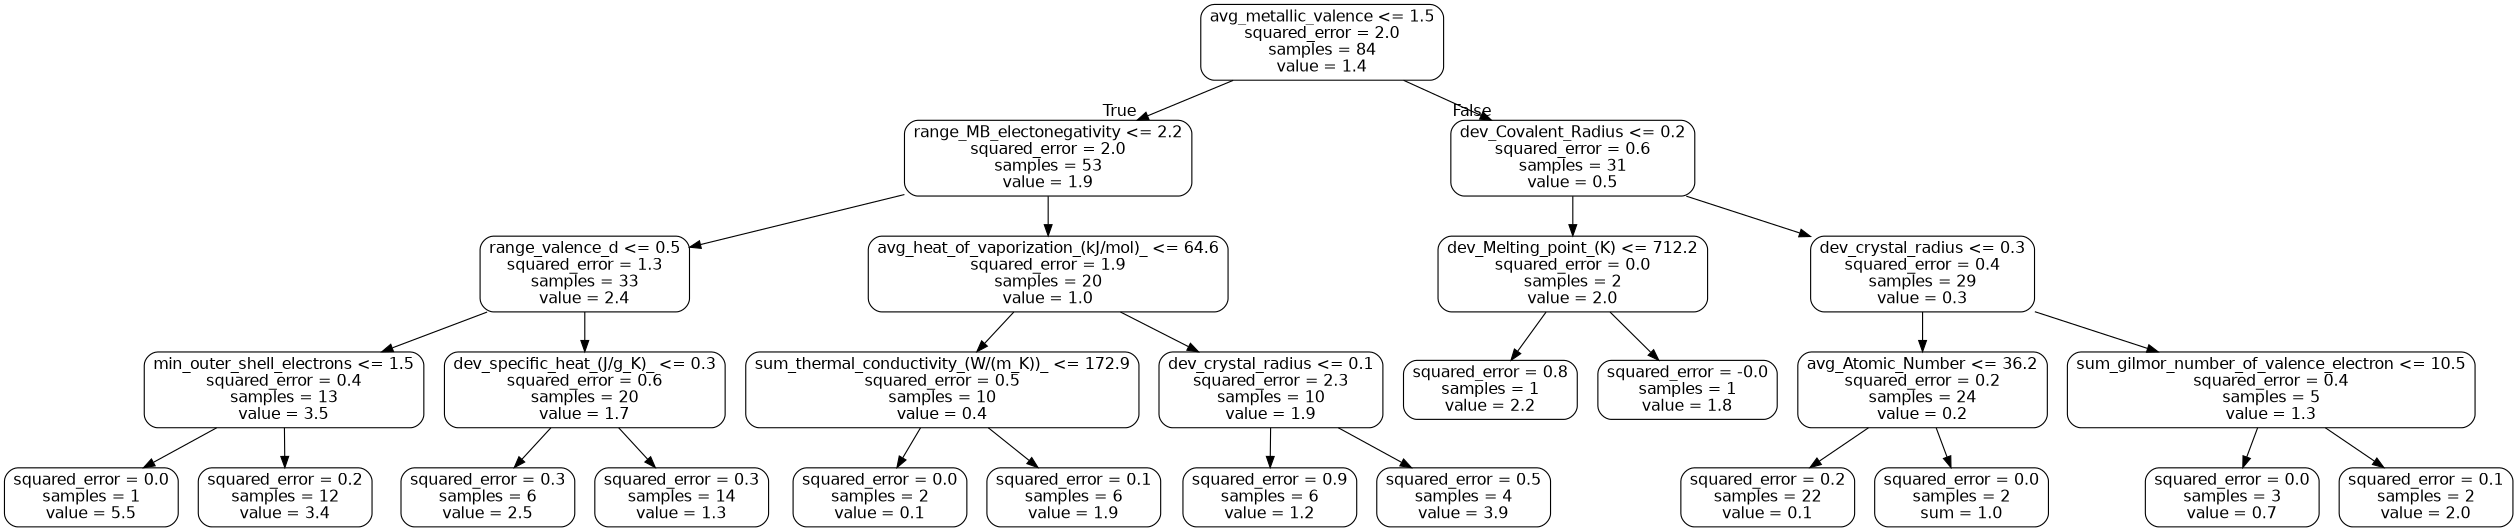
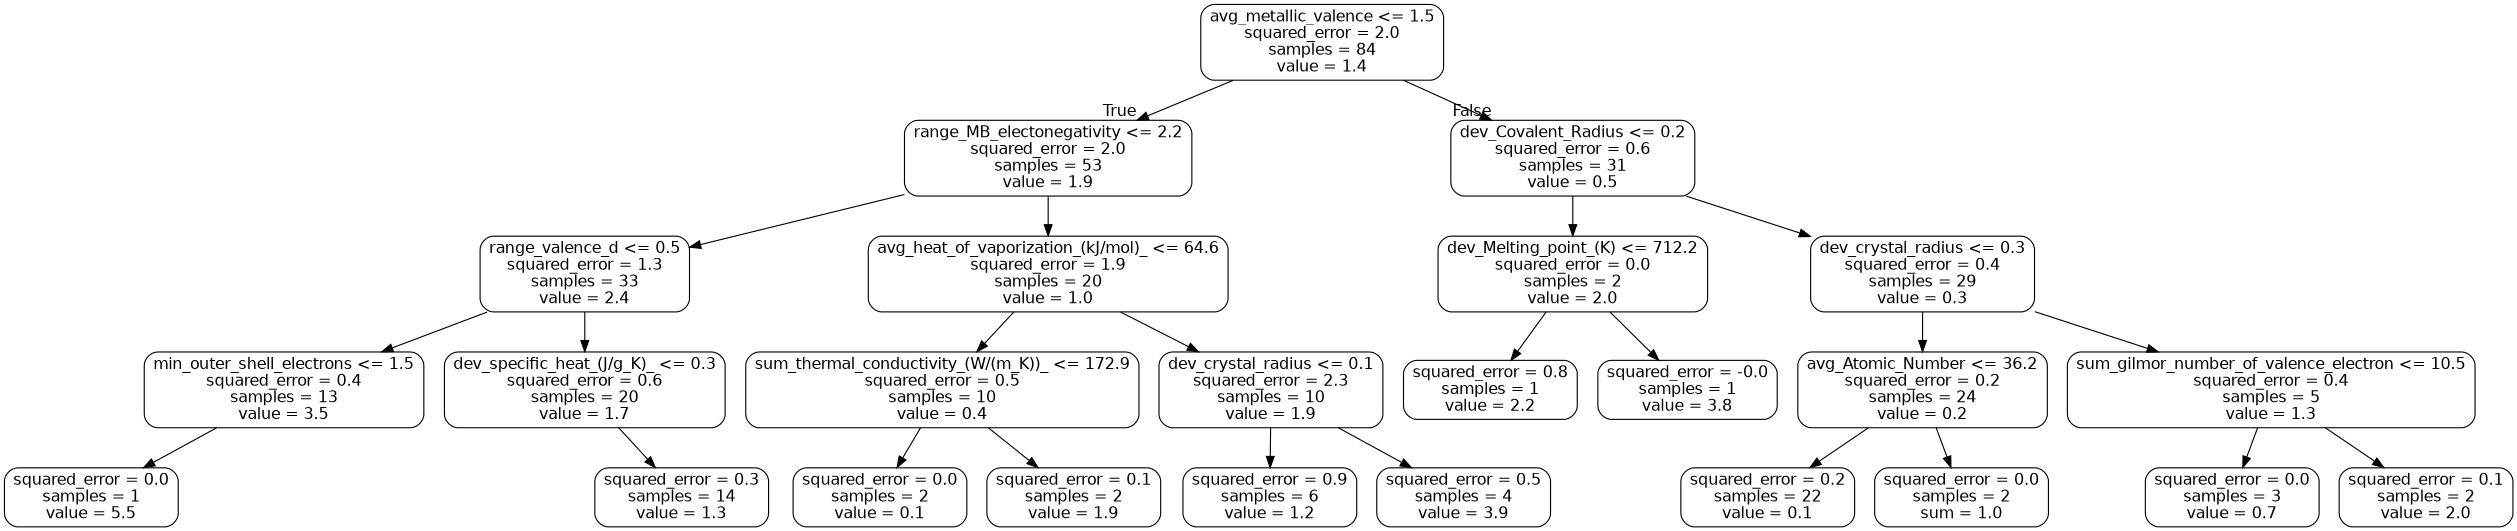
node "squared_error = -0.0 samples = 1 value = 1.8": label "squared_error = -0.0 samples = 1 value = 1.8" -> "squared_error = -0.0 samples = 1 value = 3.8"
node "squared_error = 0.2 samples = 12 value = 3.4": removed
node "squared_error = 0.3 samples = 6 value = 2.5": removed
node "squared_error = 0.1 samples = 6 value = 1.9": label "squared_error = 0.1 samples = 6 value = 1.9" -> "squared_error = 0.1 samples = 2 value = 1.9"
